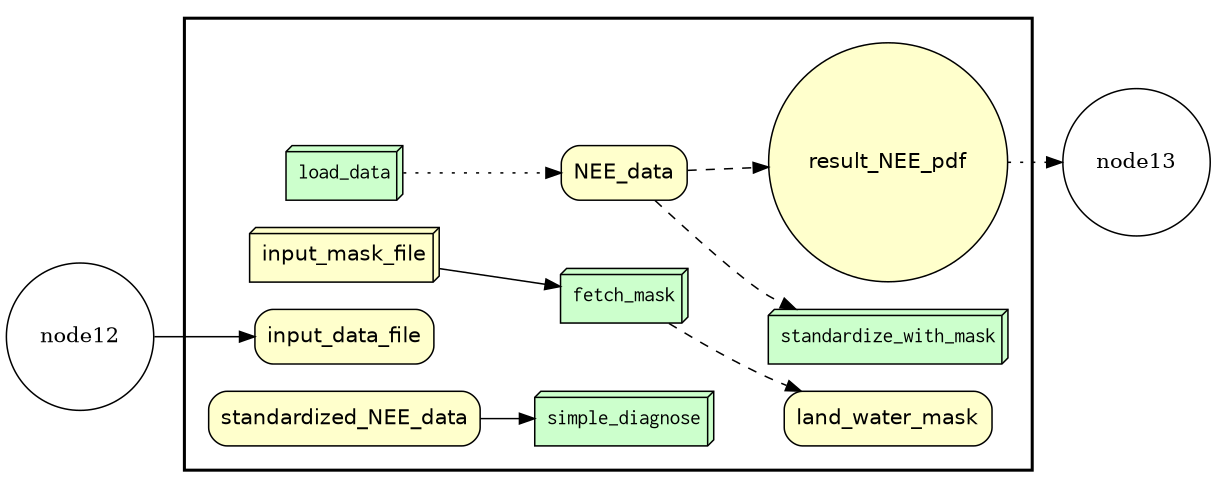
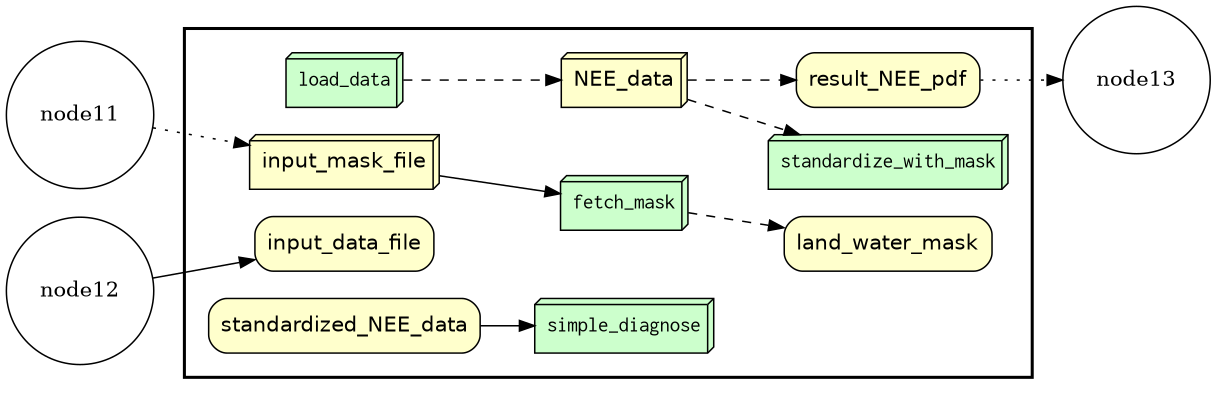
node "node11": added
node "result_NEE_pdf": shape circle -> box
edge "load_data" -> "NEE_data": style dotted -> dashed
node "NEE_data": shape box -> box3d
